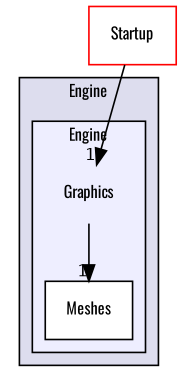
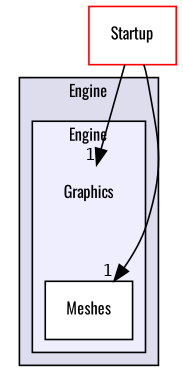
edge "Graphics" -> "Meshes": now "Startup" -> "Meshes"
